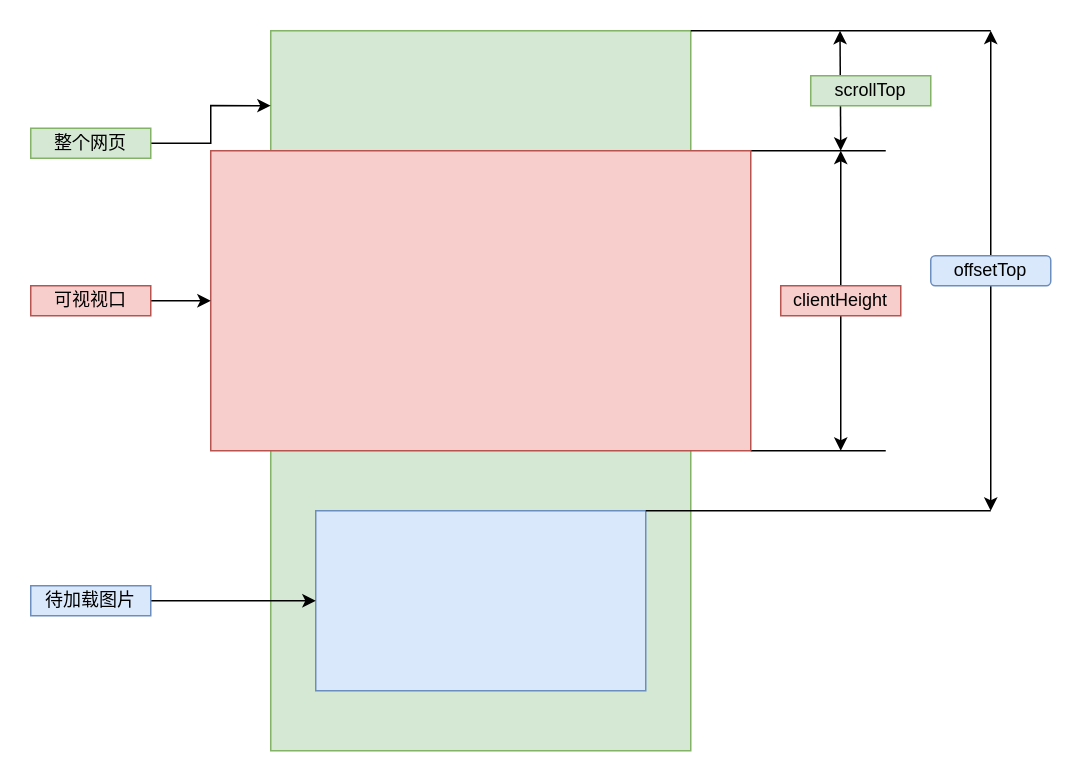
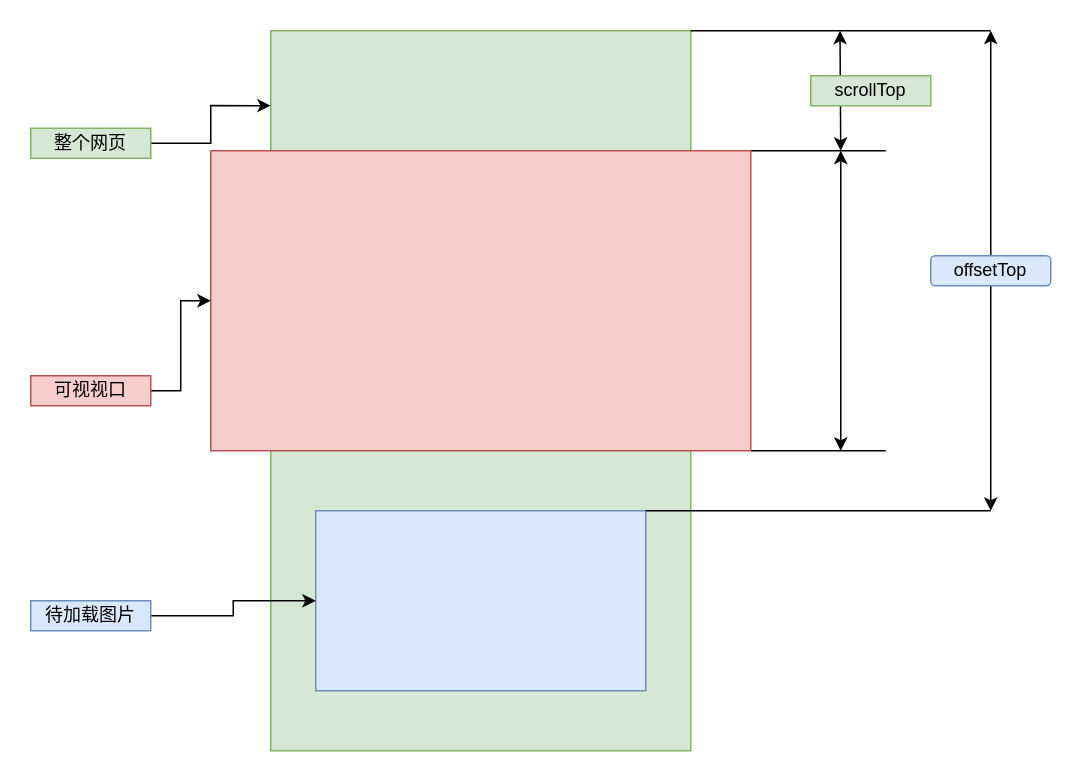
node "可视视口": moved (91, 301) -> (91, 391)
node "clientHeight": removed
node "待加载图片": moved (91, 601) -> (91, 616)
